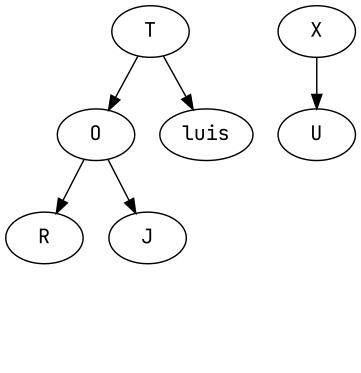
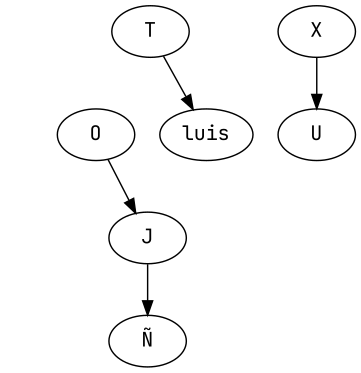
edge "T" -> "O": removed
node "R": removed
node "Ñ": added
